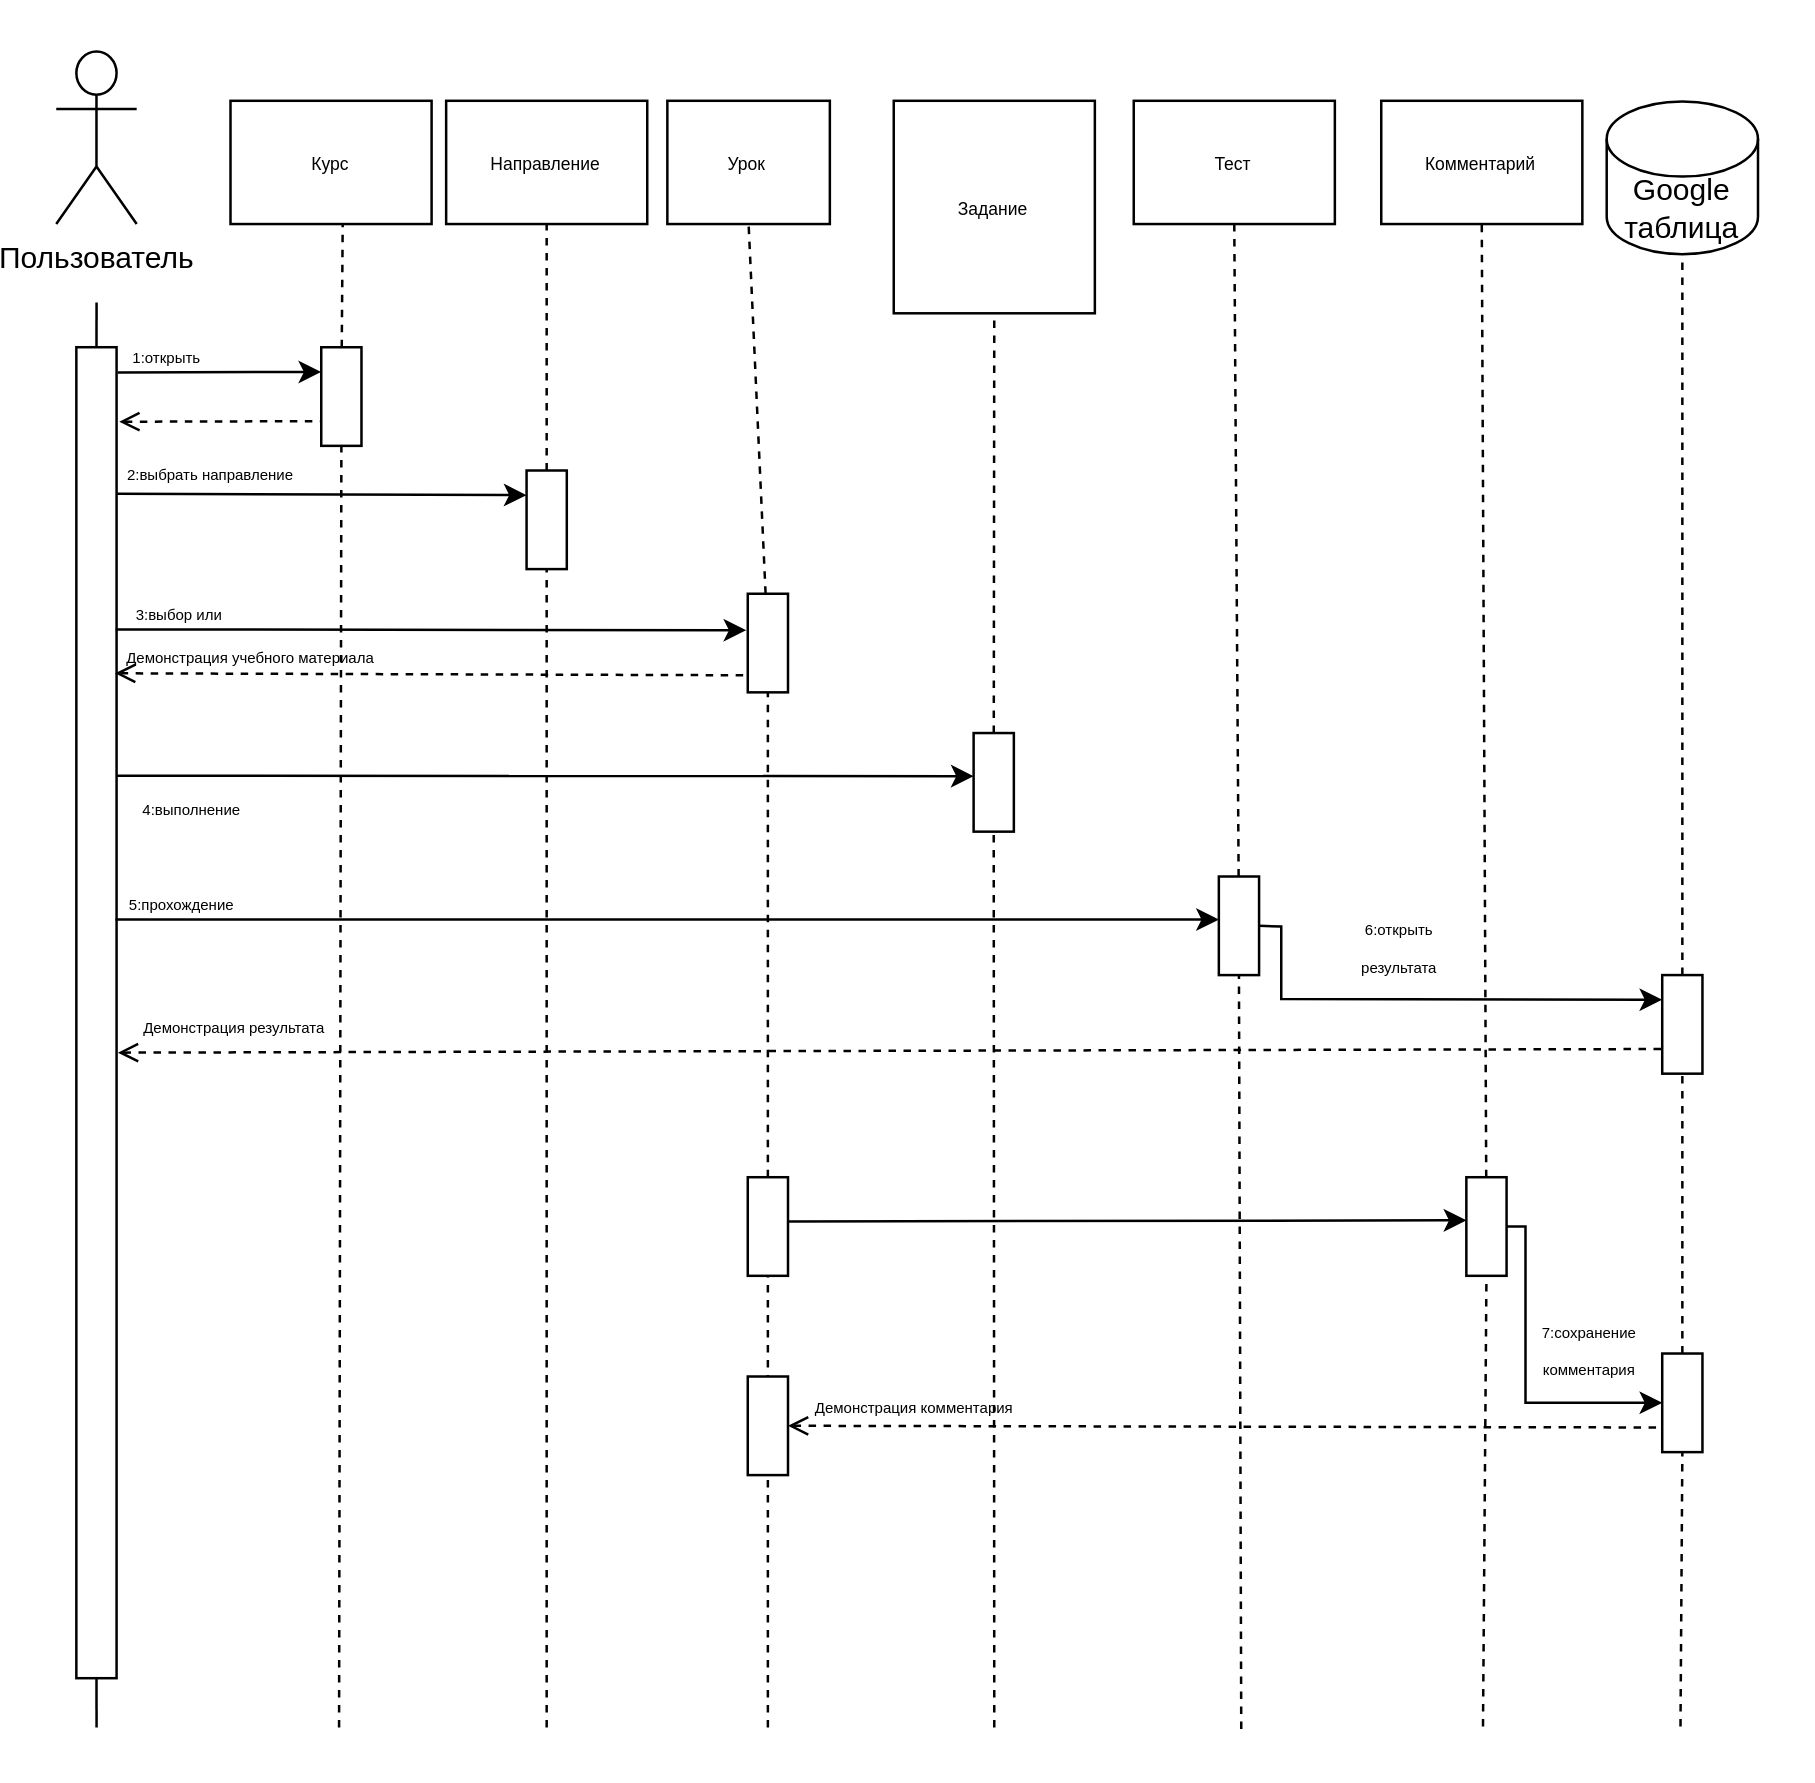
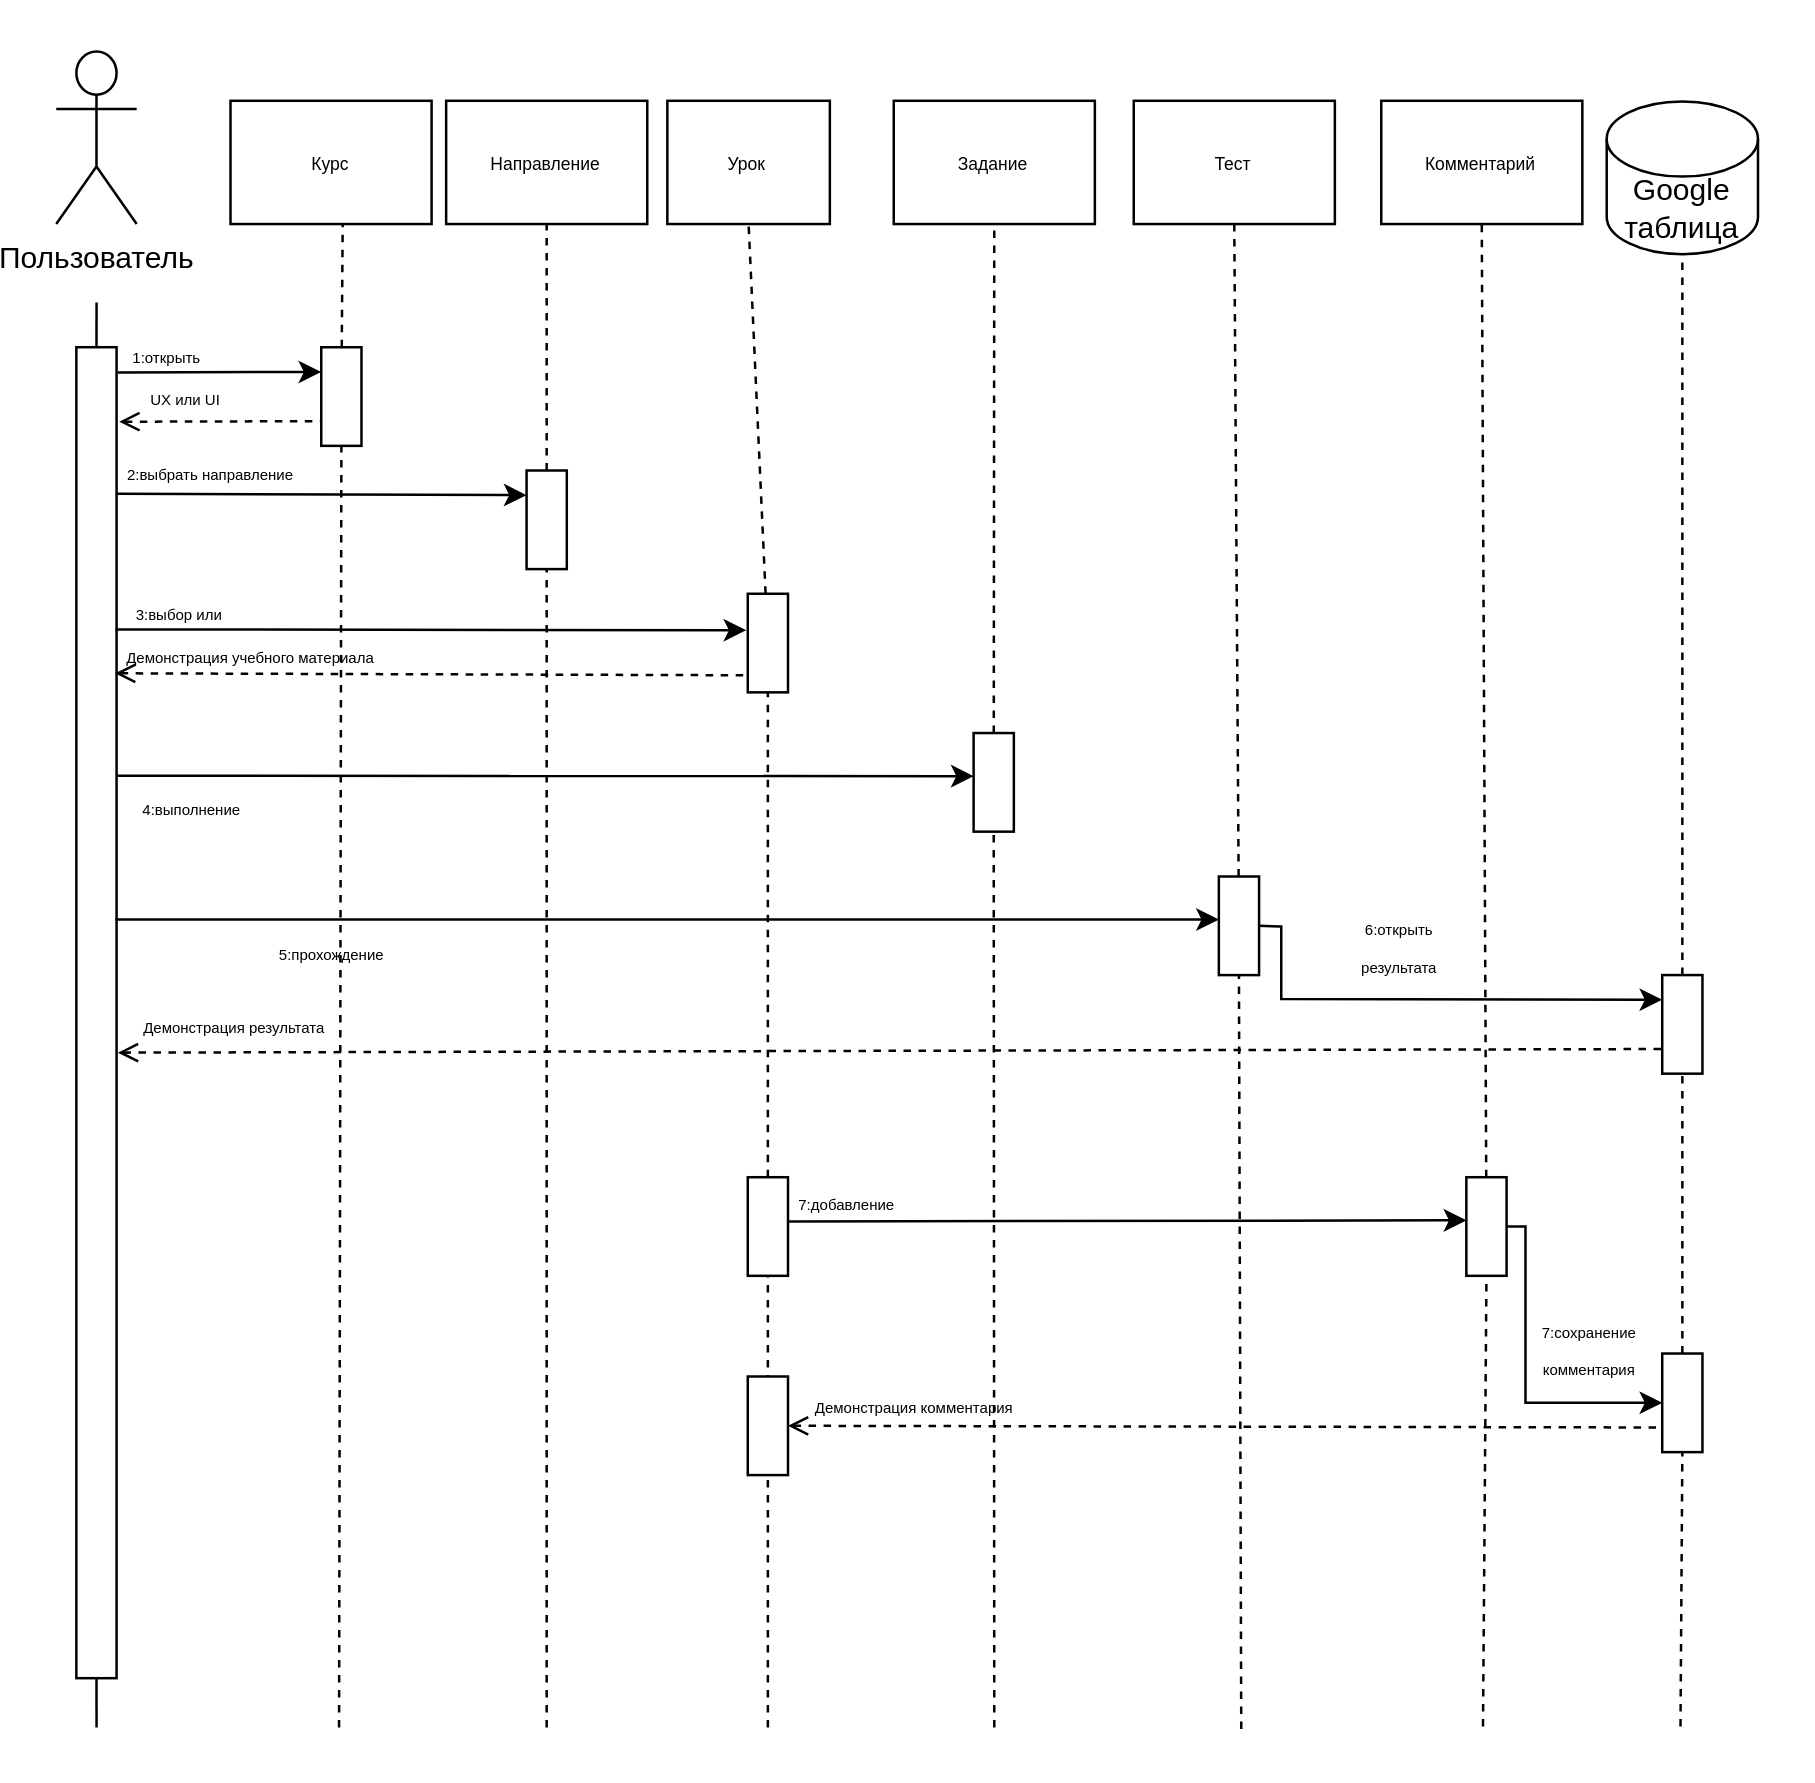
node "Задание": size 201x213 -> 201x123
node "UX или UI": added
node "5:прохождение": moved (183, 901) -> (333, 951)
node "7:добавление": added
